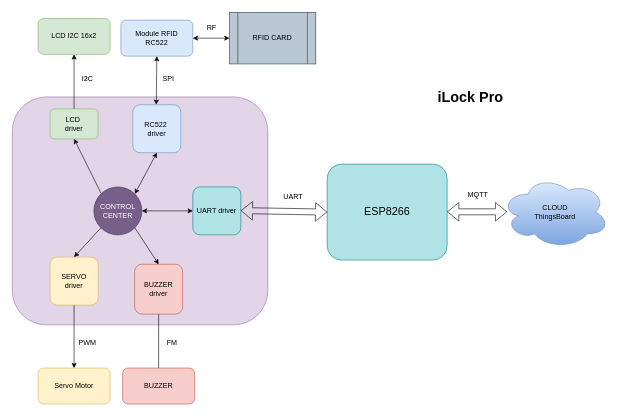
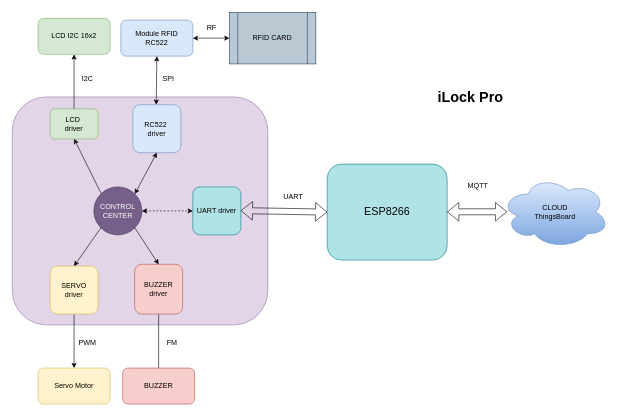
node "MQTT": moved (478, 195) -> (478, 186)
edge "CONTROL CENTER" -- "UART driver": style solid -> dashed
node "SERVO driver": moved (74, 281) -> (74, 290)
